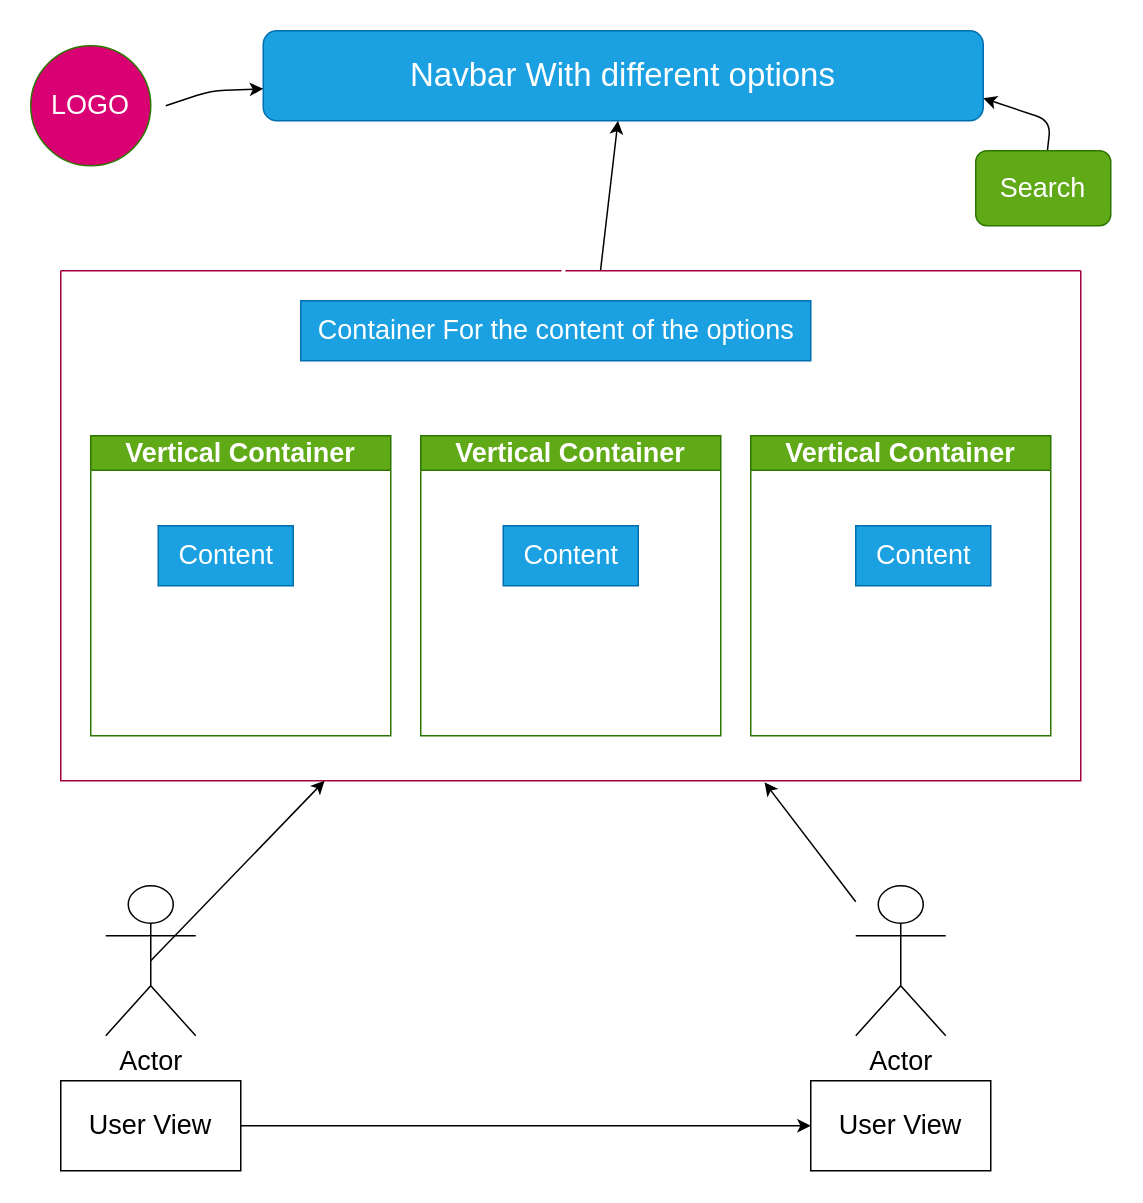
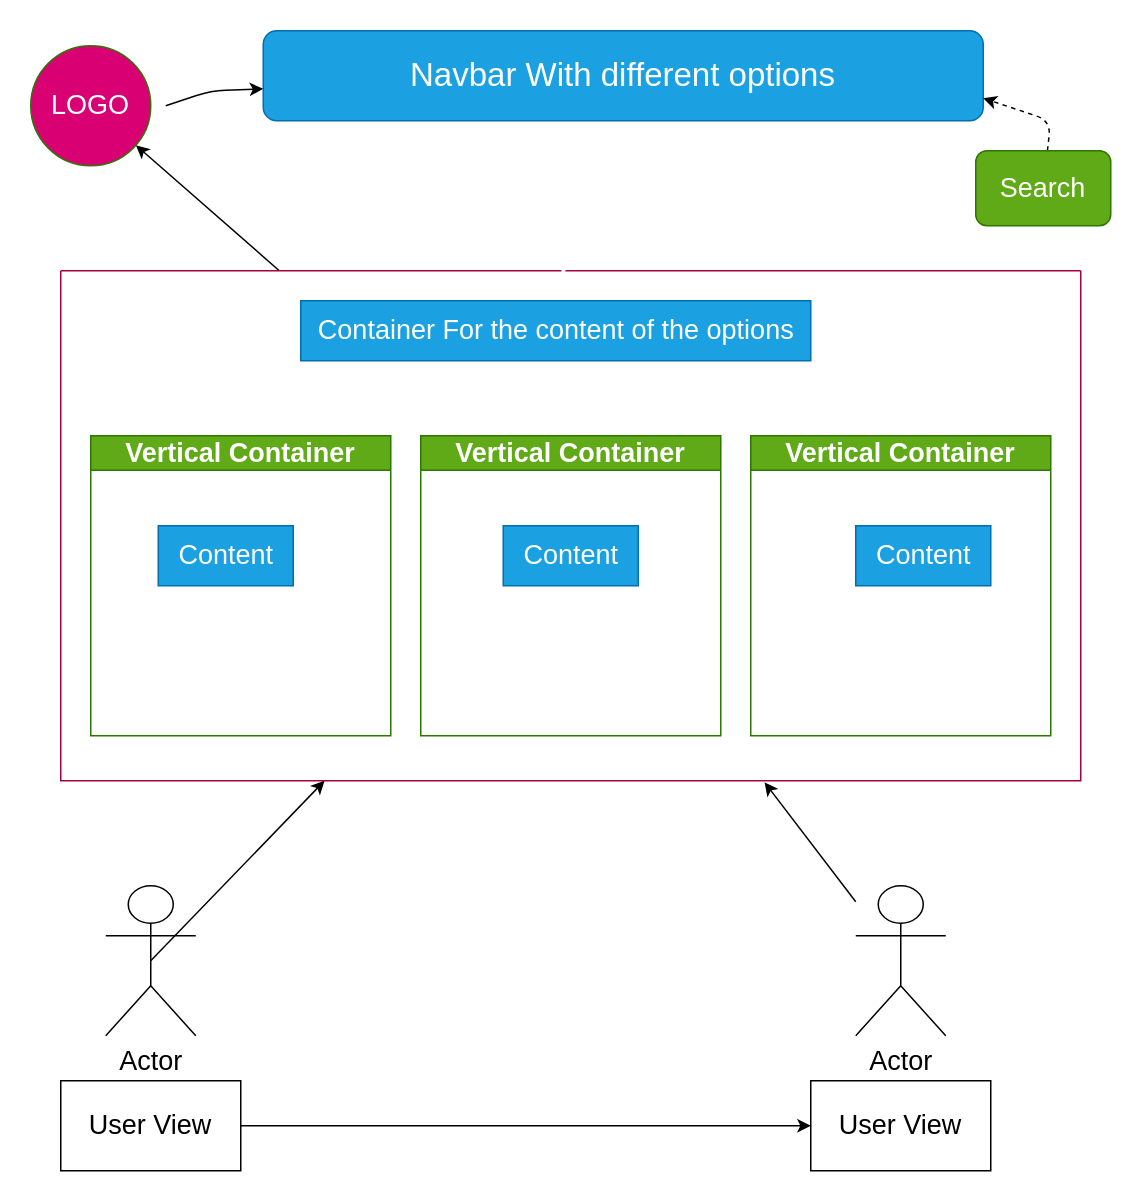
edge "Search" -> "Navbar With different options": style solid -> dashed
edge "C" -> "Navbar With different options": now "C" -> "LOGO"
